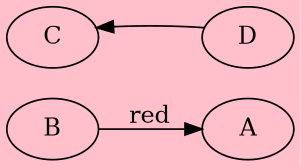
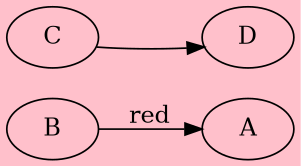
edge "D" -> "C": reversed
